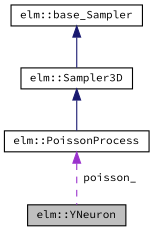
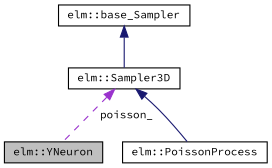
edge "elm::YNeuron" -> "elm::PoissonProcess": now "elm::YNeuron" -> "elm::Sampler3D"
